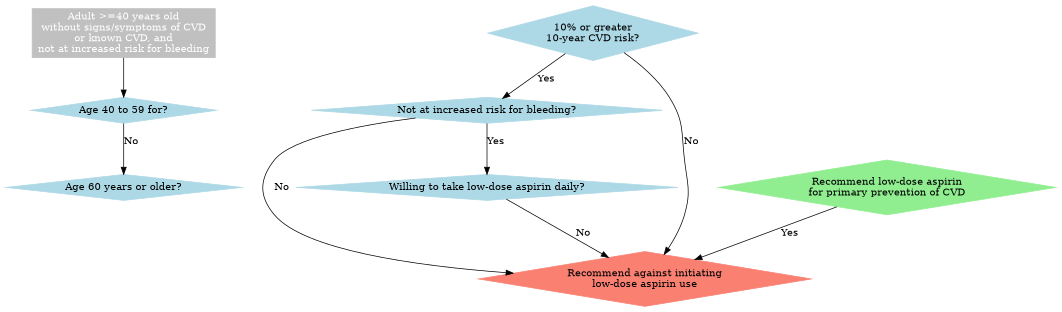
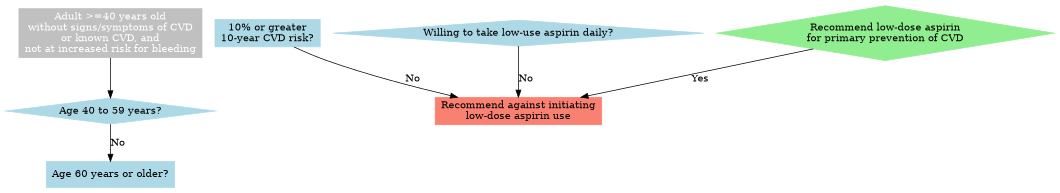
node "10% or greater 10-year CVD risk?": shape diamond -> box
node "Age 40 to 59 for?": label "Age 40 to 59 for?" -> "Age 40 to 59 years?"
node "Not at increased risk for bleeding?": removed
node "Age 60 years or older?": shape diamond -> box
node "Willing to take low-dose aspirin daily?": label "Willing to take low-dose aspirin daily?" -> "Willing to take low-use aspirin daily?"
node "Recommend against initiating low-dose aspirin use": shape diamond -> box
